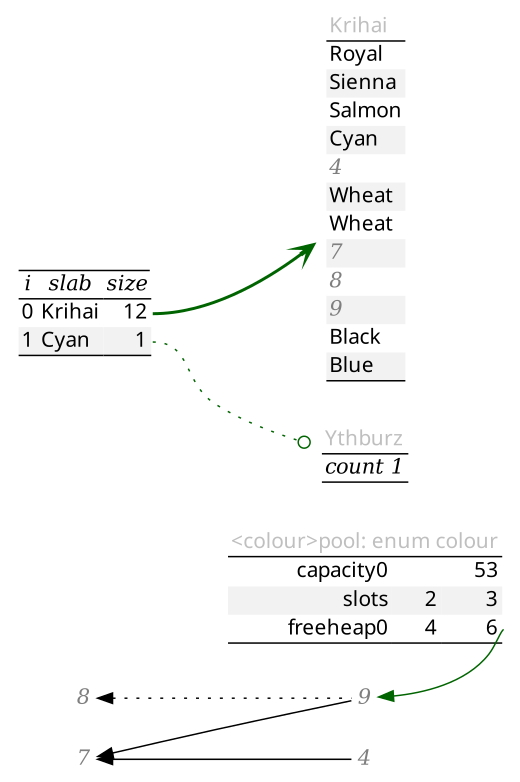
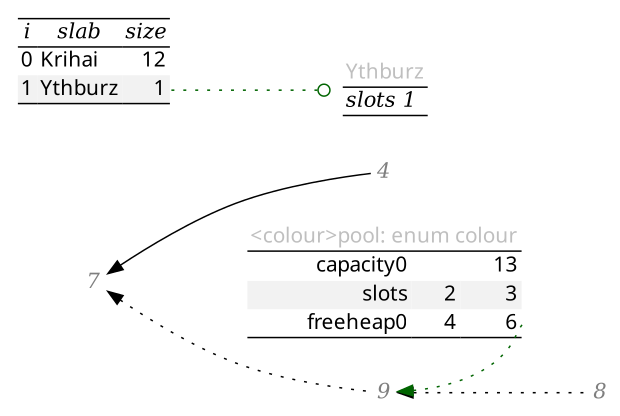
node "Krihai": removed
node "i": text "Cyan" -> "Ythburz"
node "Ythburz": text "count 1" -> "slots 1"
node "<colour>pool: enum colour": text "53" -> "13"
edge "<colour>pool: enum colour" -> "9": style solid -> dotted
edge "9" -> "8": reversed
edge "9" -> "7": style solid -> dotted
